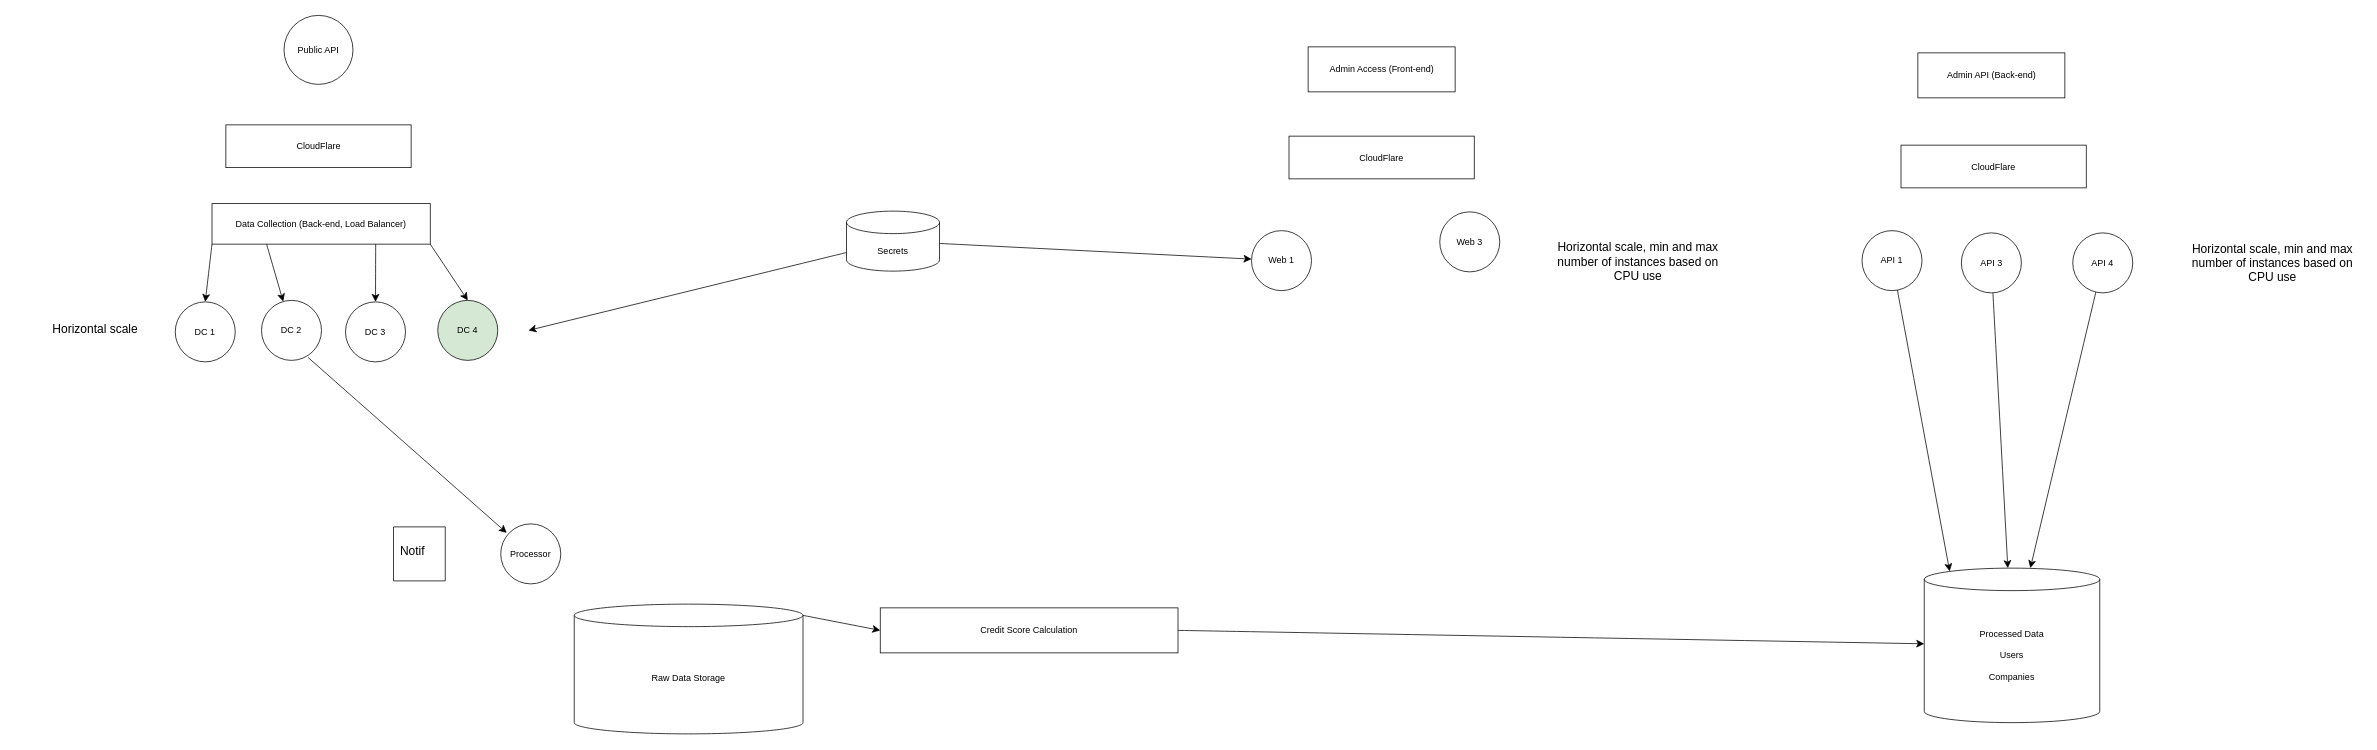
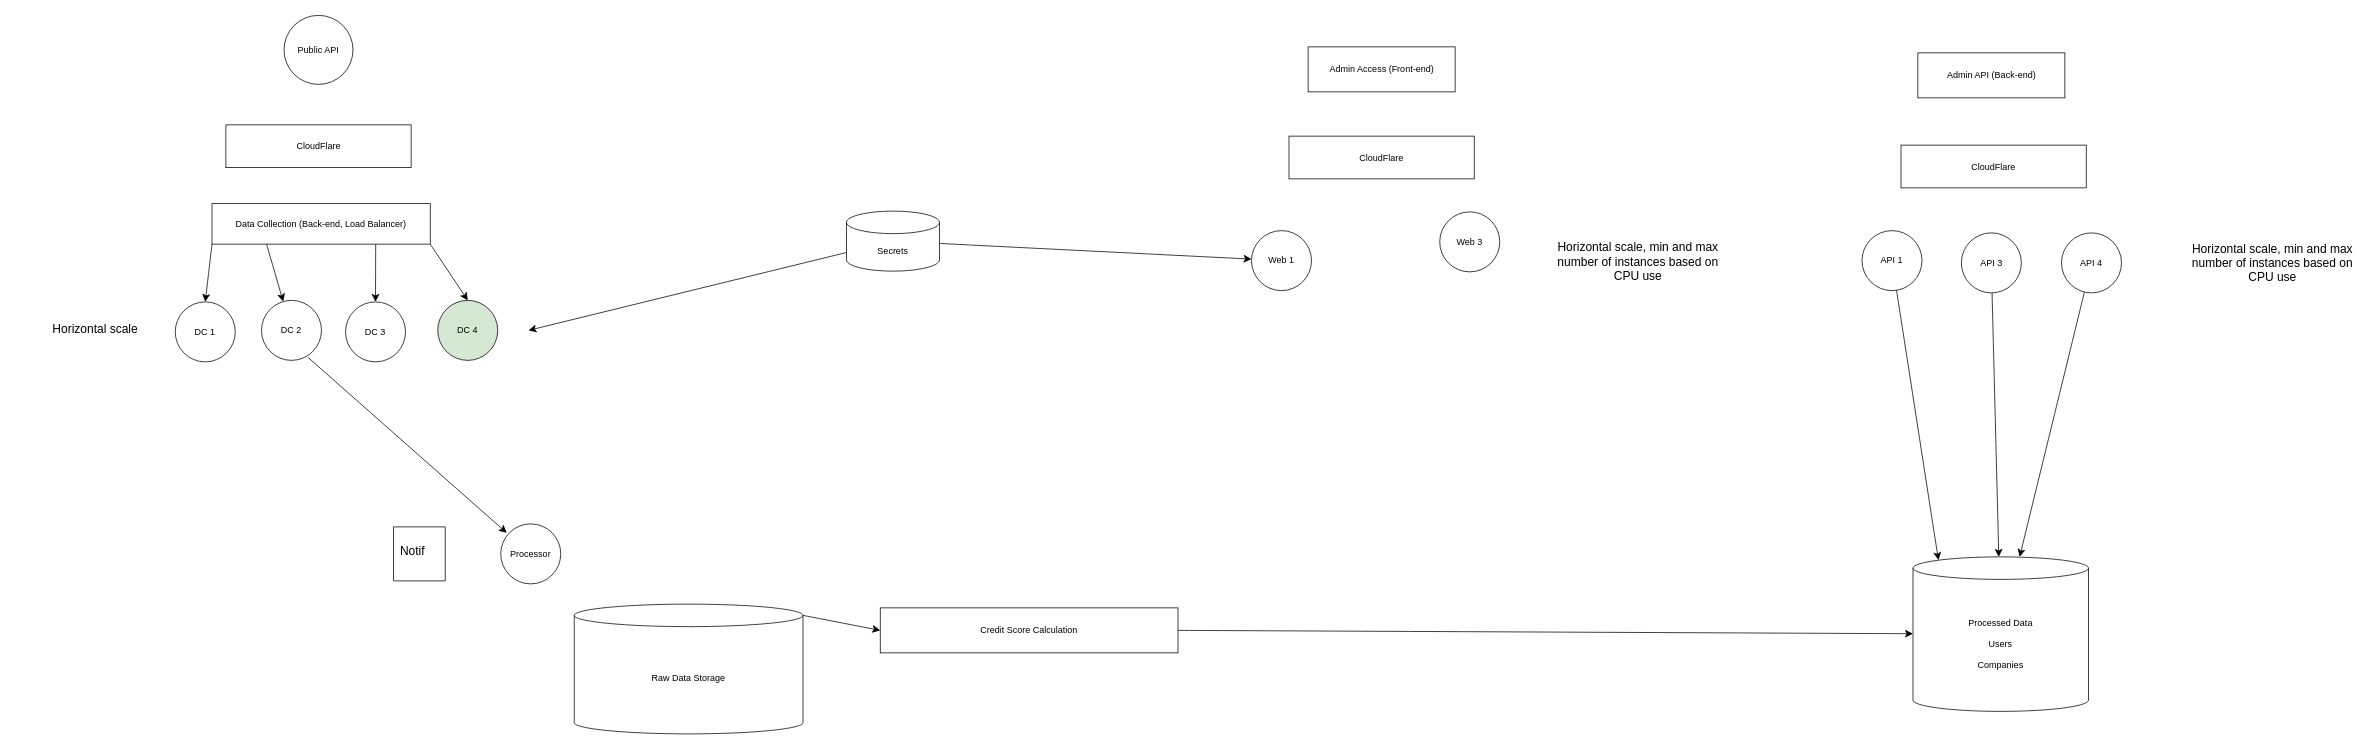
node "API 4": moved (2103, 263) -> (2091, 263)
node "Processed Data Users Companies": moved (2012, 645) -> (2001, 634)
